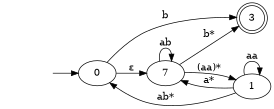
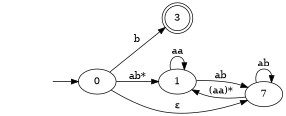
edge "7" -> "3": removed, label "b*"
edge "1" -> "7": label "a*" -> "ab"
edge "1" -> "0": reversed
